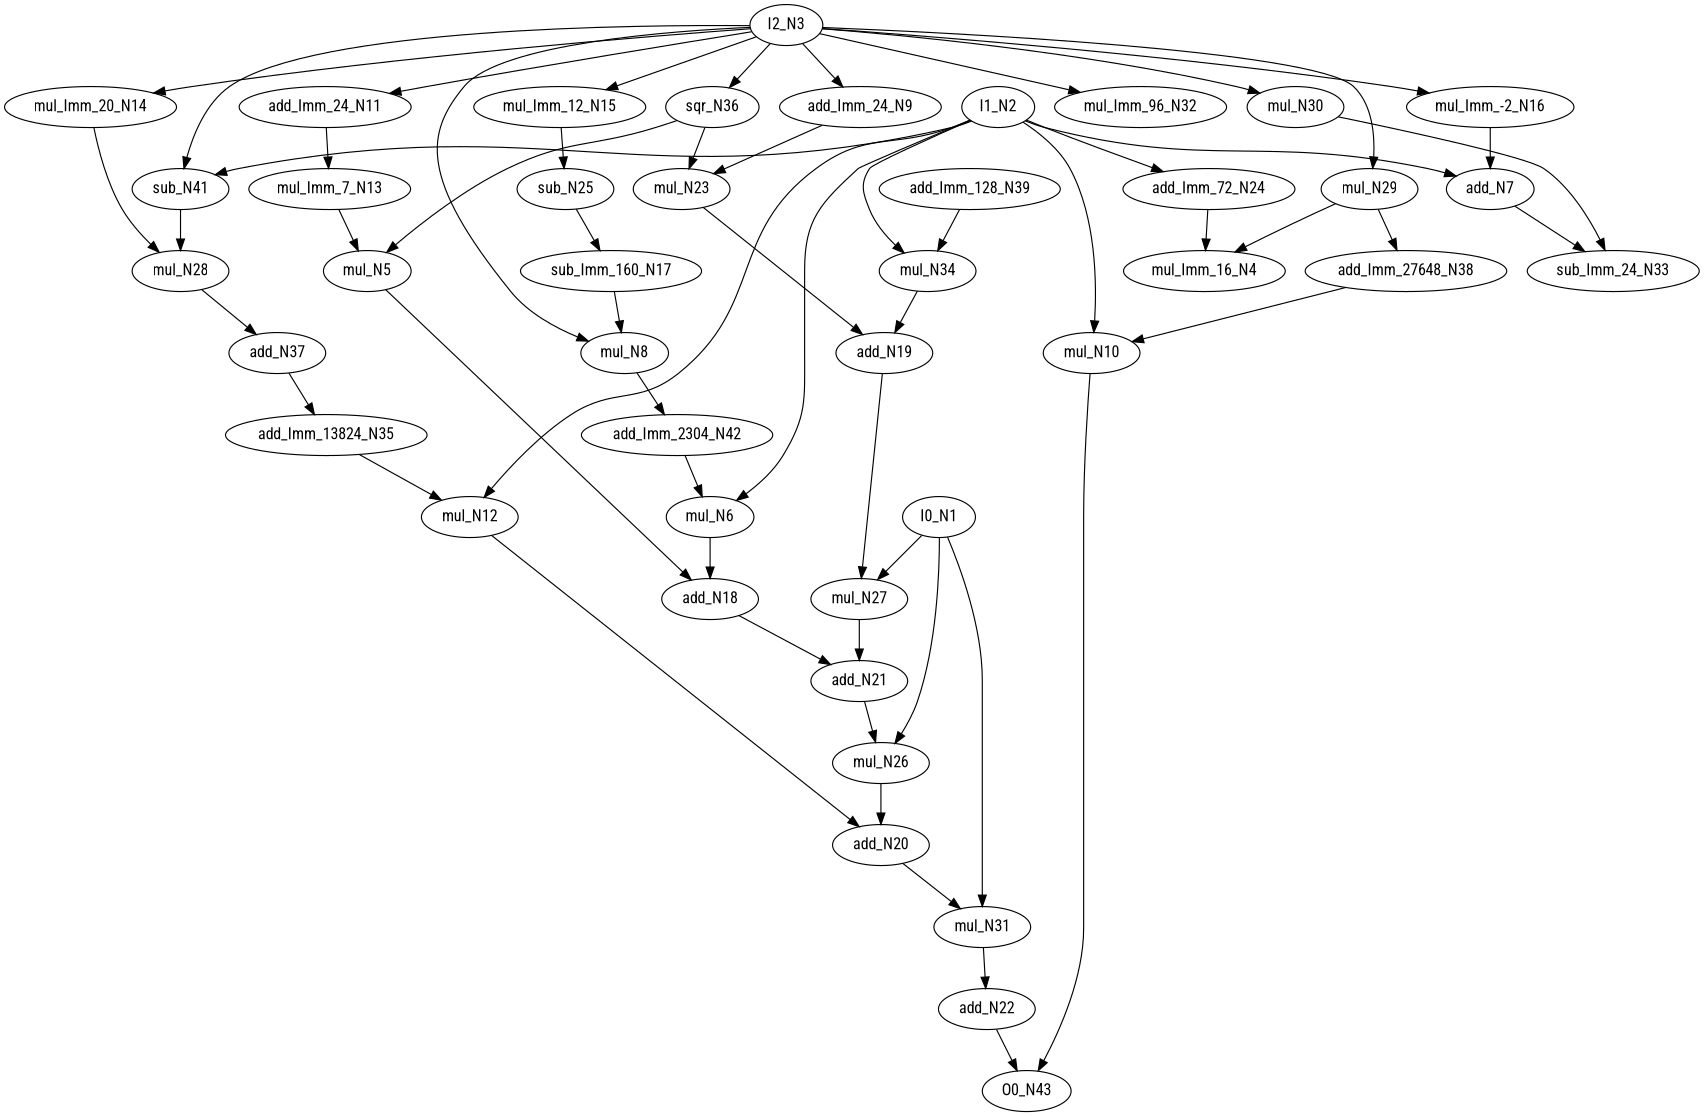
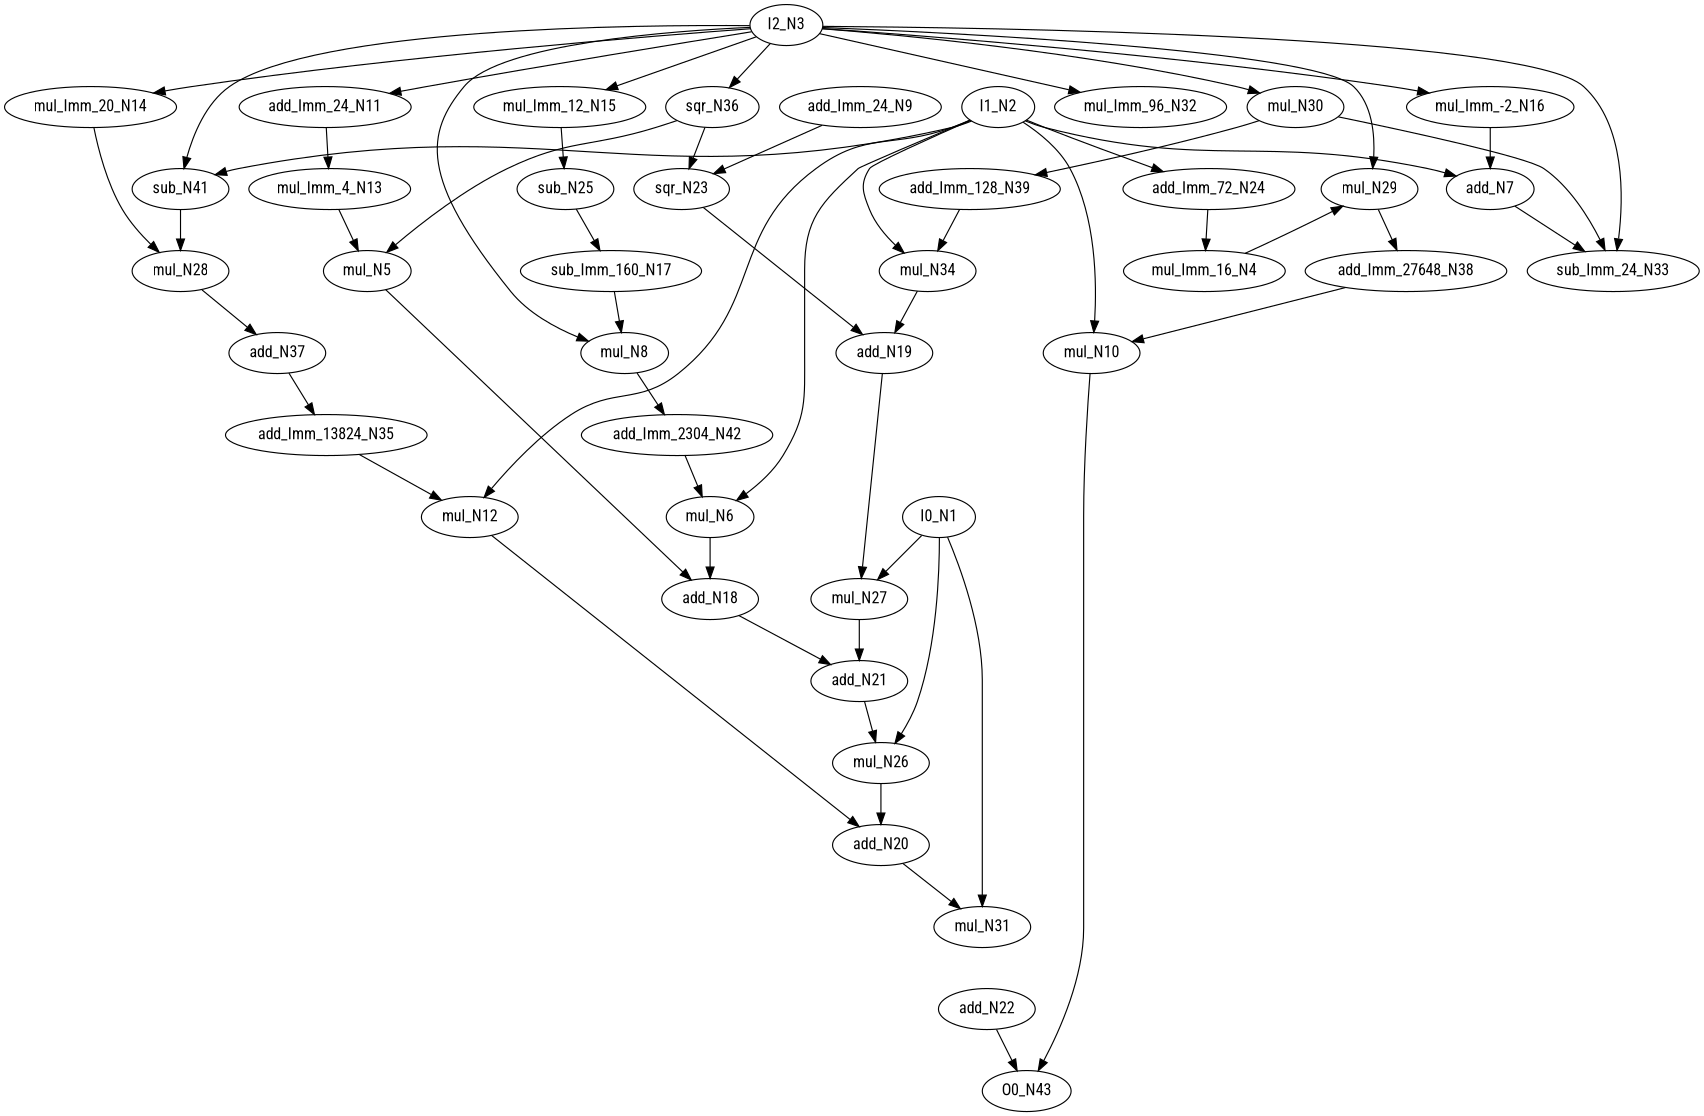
edge "I2_N3" -> "add_Imm_24_N9": now "I2_N3" -> "sub_Imm_24_N33"
edge "mul_N30" -> "add_Imm_128_N39": added
node "mul_Imm_7_N13": label "mul_Imm_7_N13" -> "mul_Imm_4_N13"
node "mul_N23": label "mul_N23" -> "sqr_N23"
edge "mul_N29" -> "mul_Imm_16_N4": reversed
edge "mul_N31" -> "add_N22": removed
